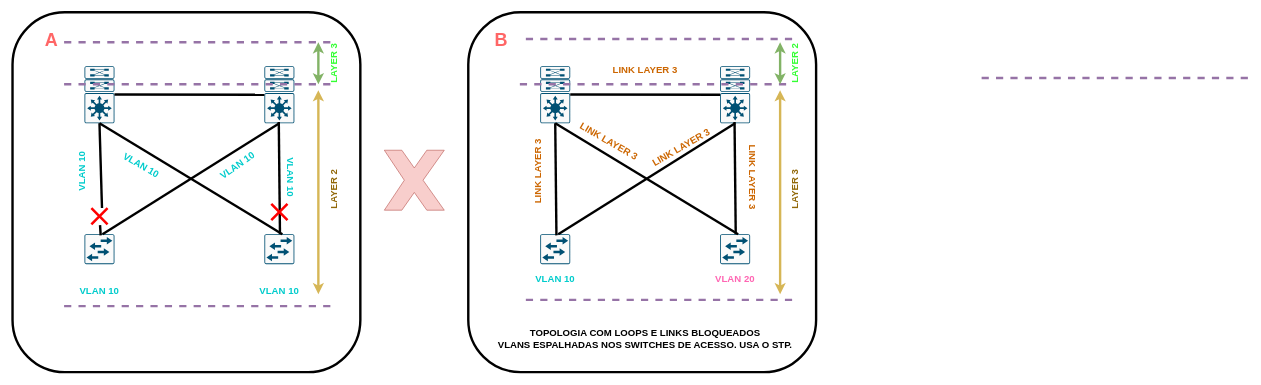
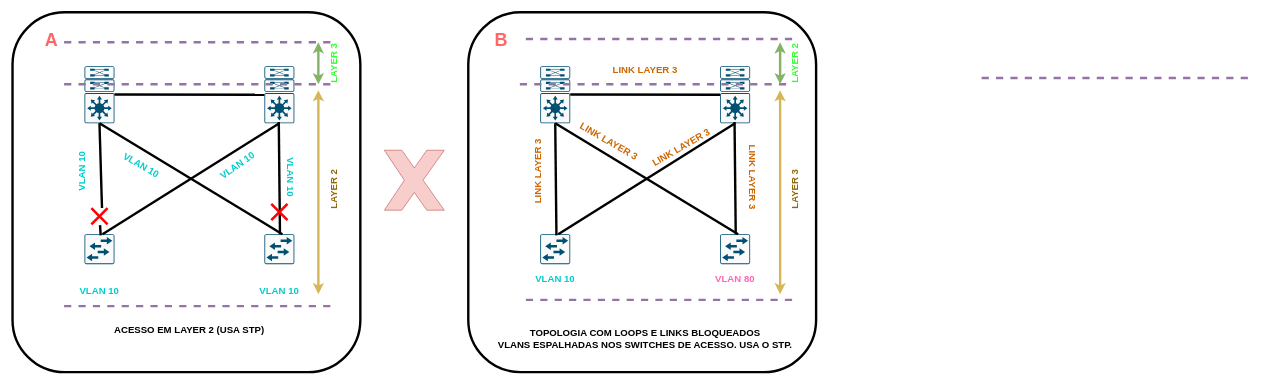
node "VLAN 20": label "VLAN 20" -> "VLAN 80"
node "ACESSO EM LAYER 2 (USA STP)": added
